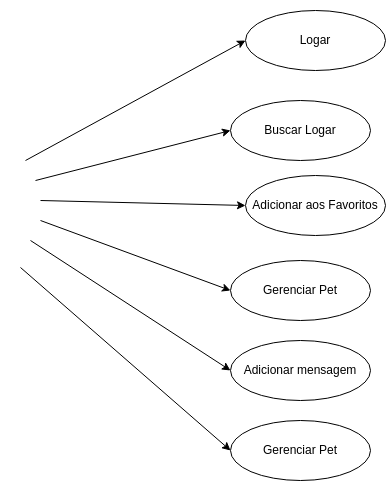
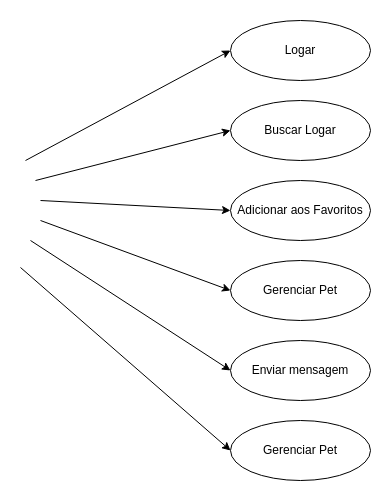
node "Logar": moved (316, 41) -> (301, 51)
node "Adicionar aos Favoritos": moved (316, 206) -> (301, 211)
node "Adicionar mensagem": label "Adicionar mensagem" -> "Enviar mensagem"
